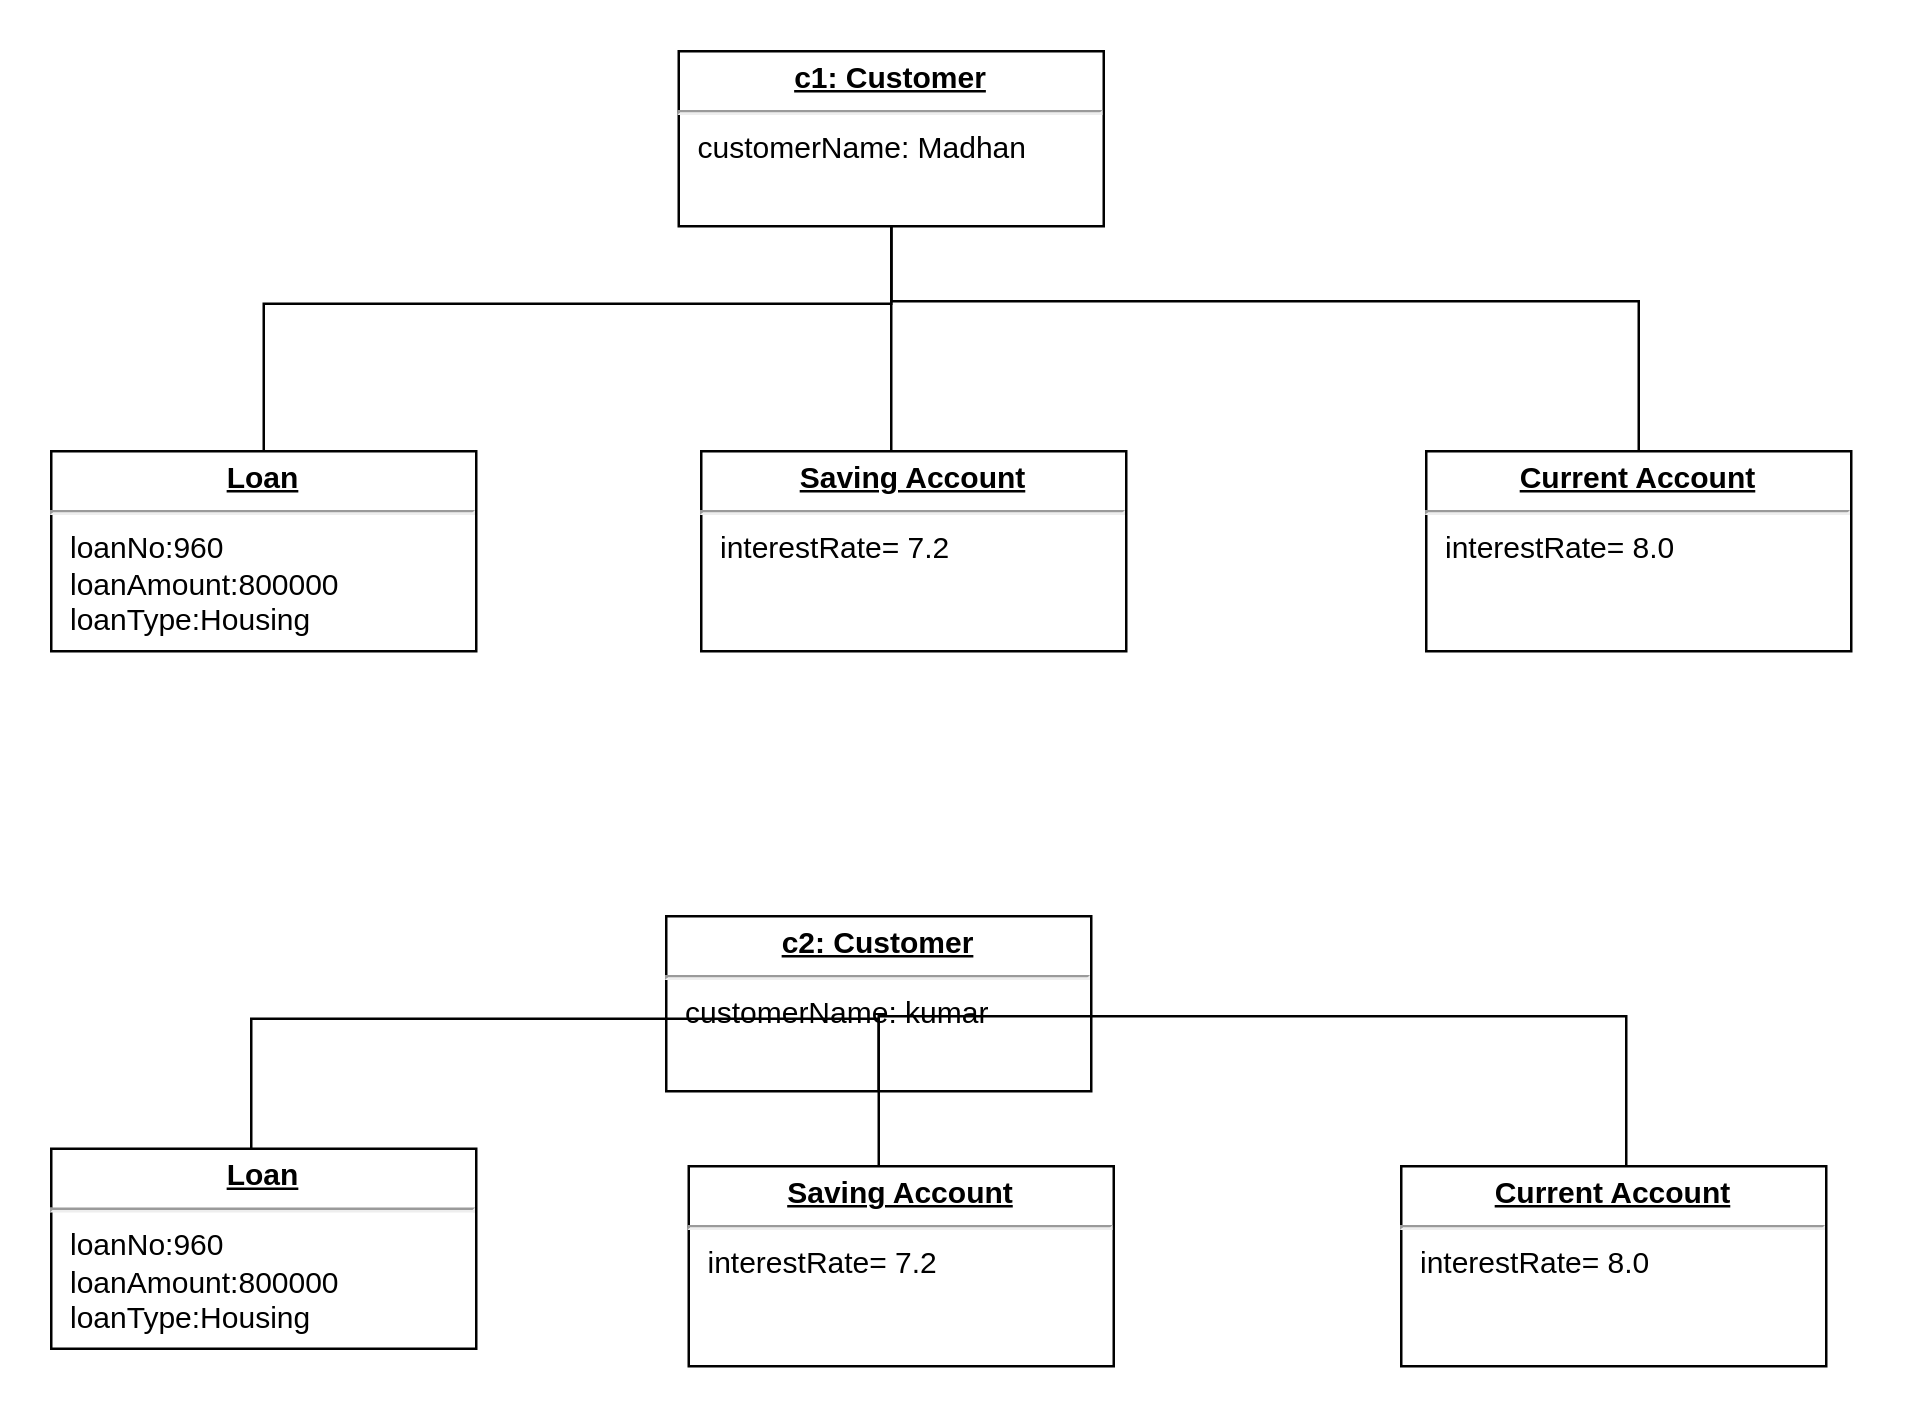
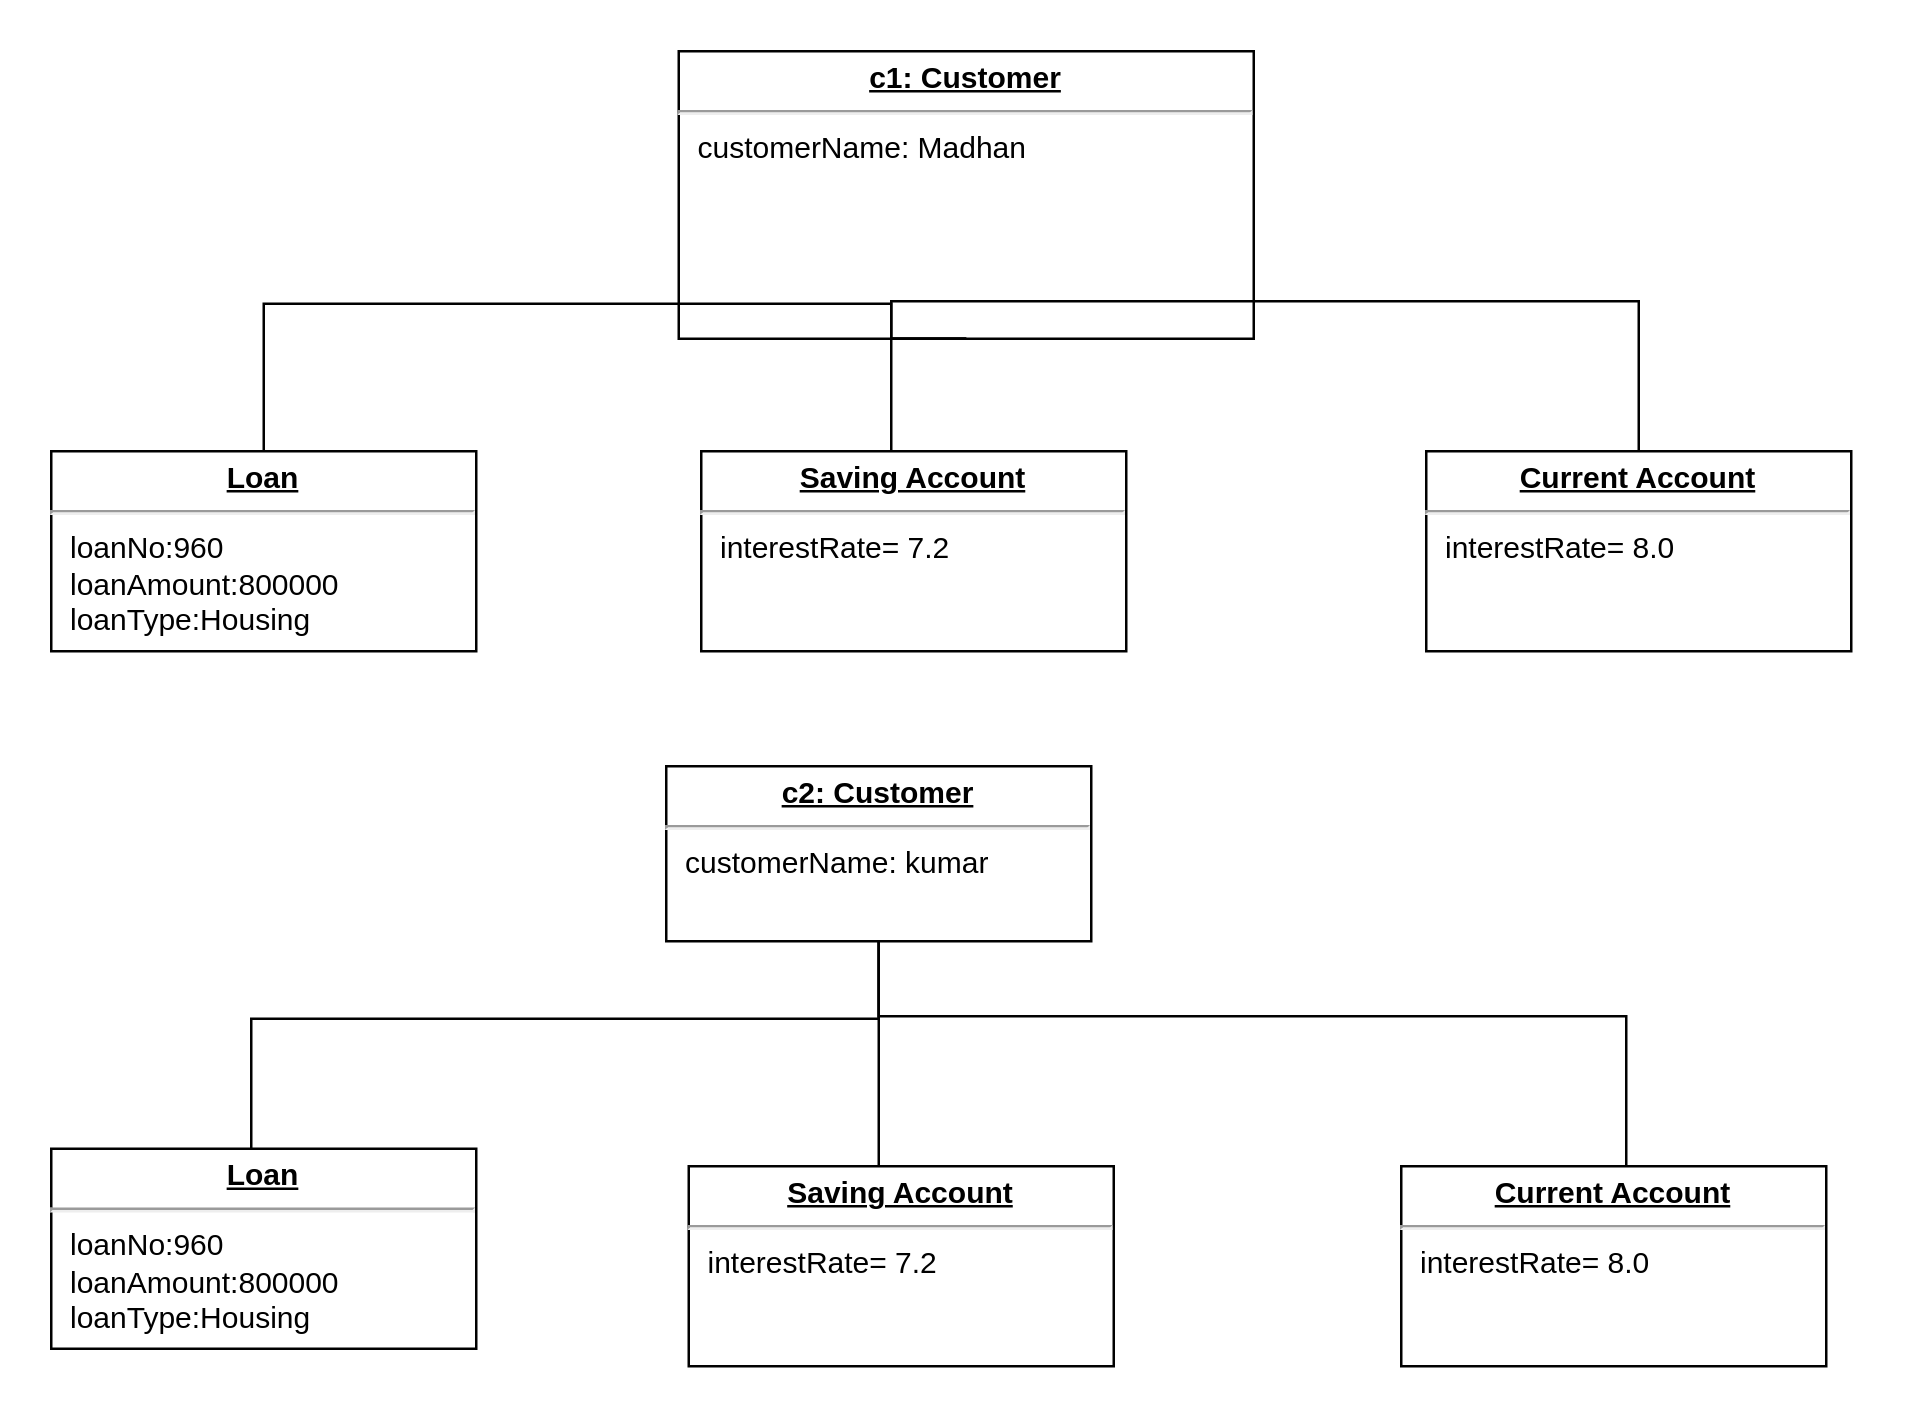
node "c1: Customer customerName: Madhan": size 425x175 -> 575x288
node "c2: Customer customerName: kumar": moved (879, 1004) -> (879, 854)
